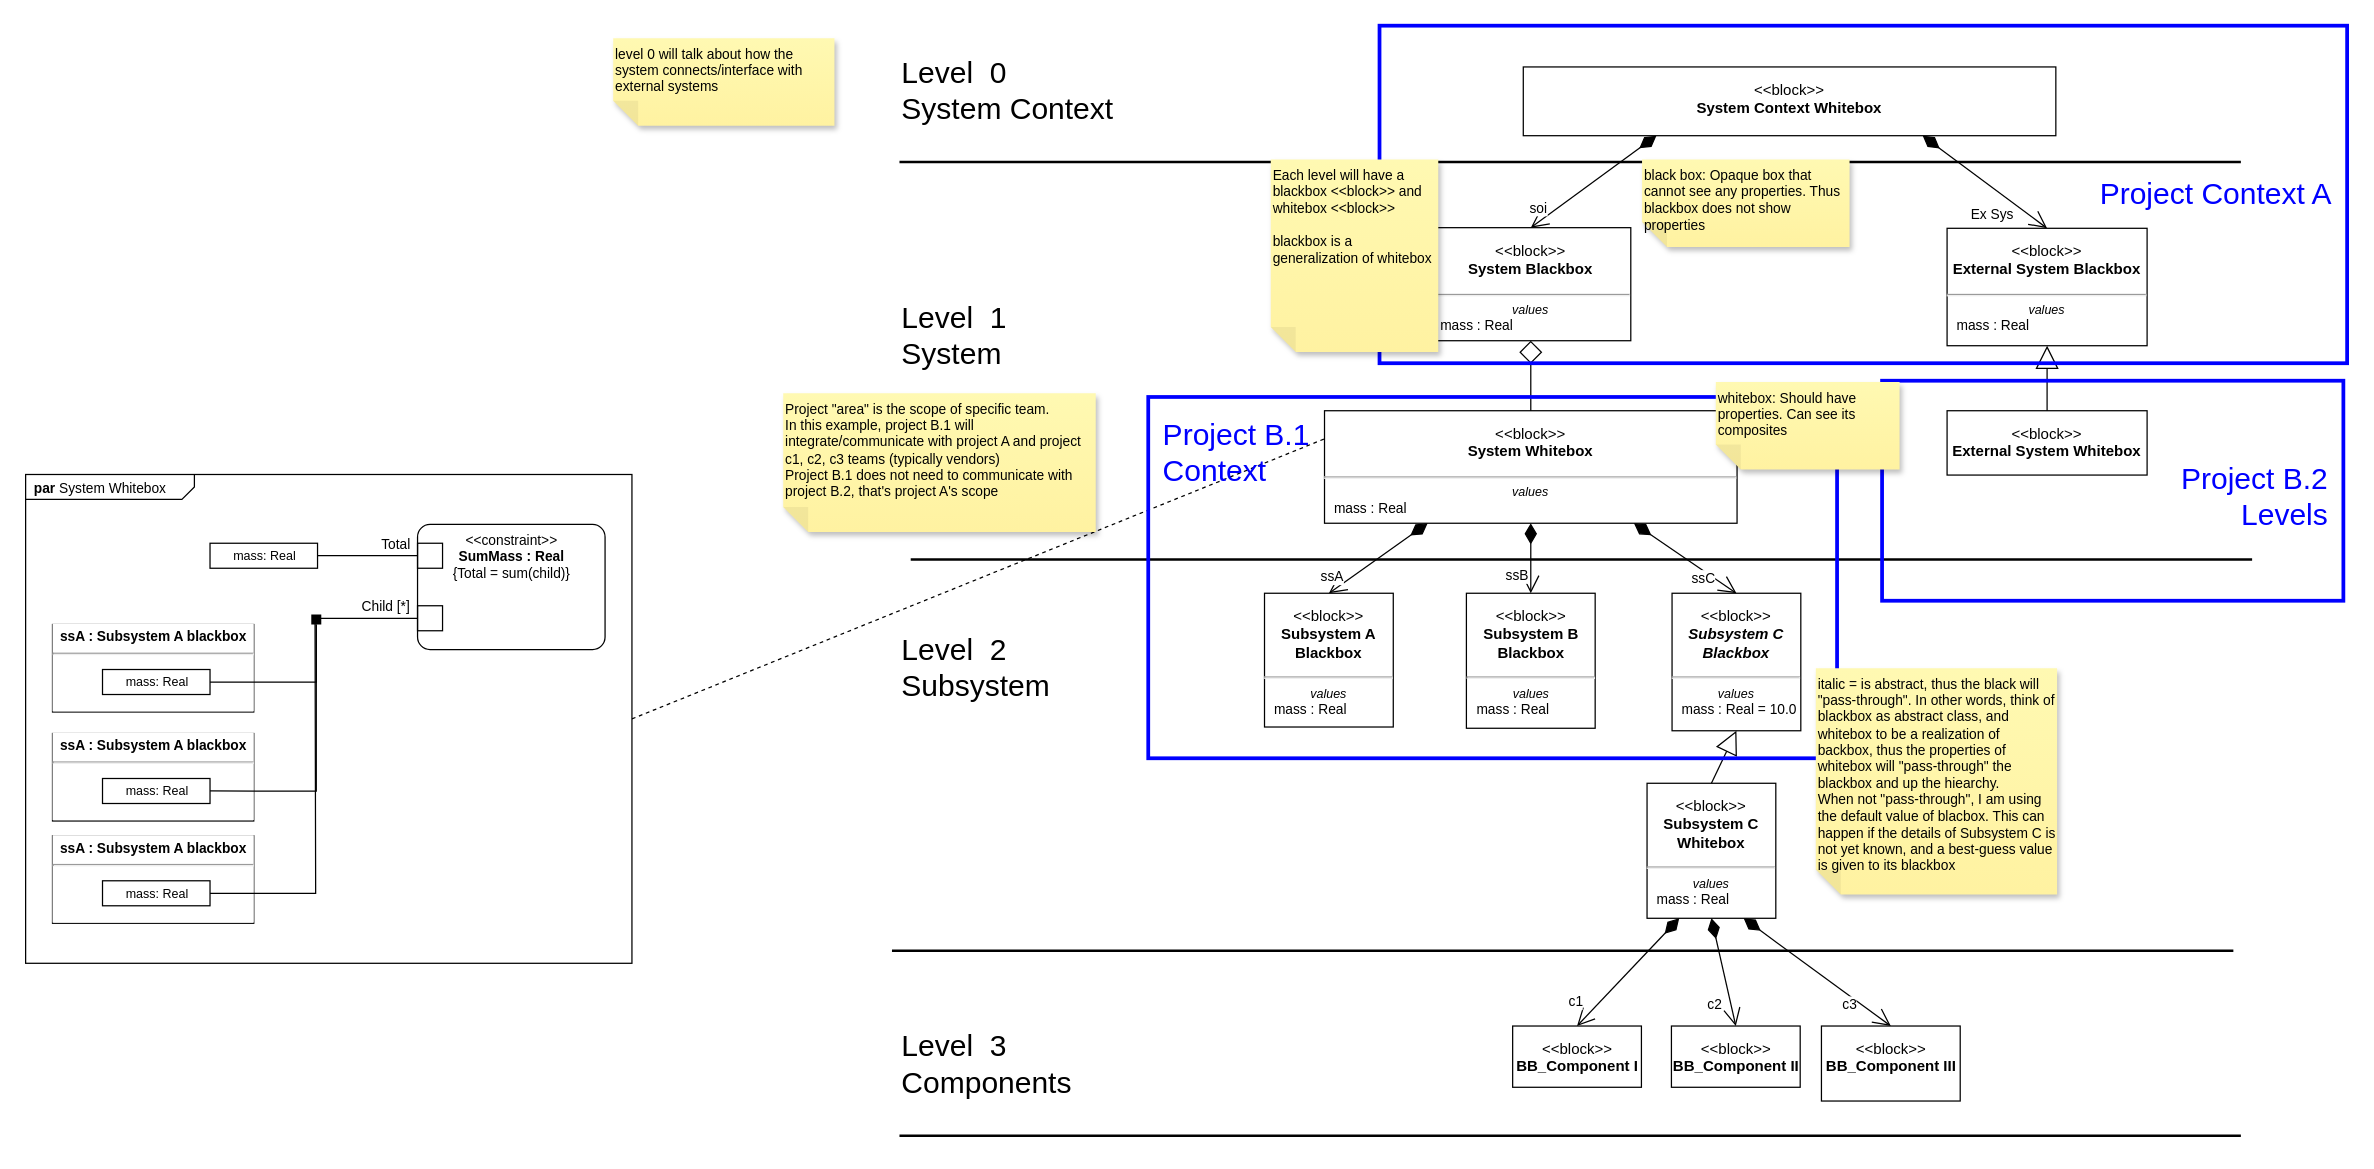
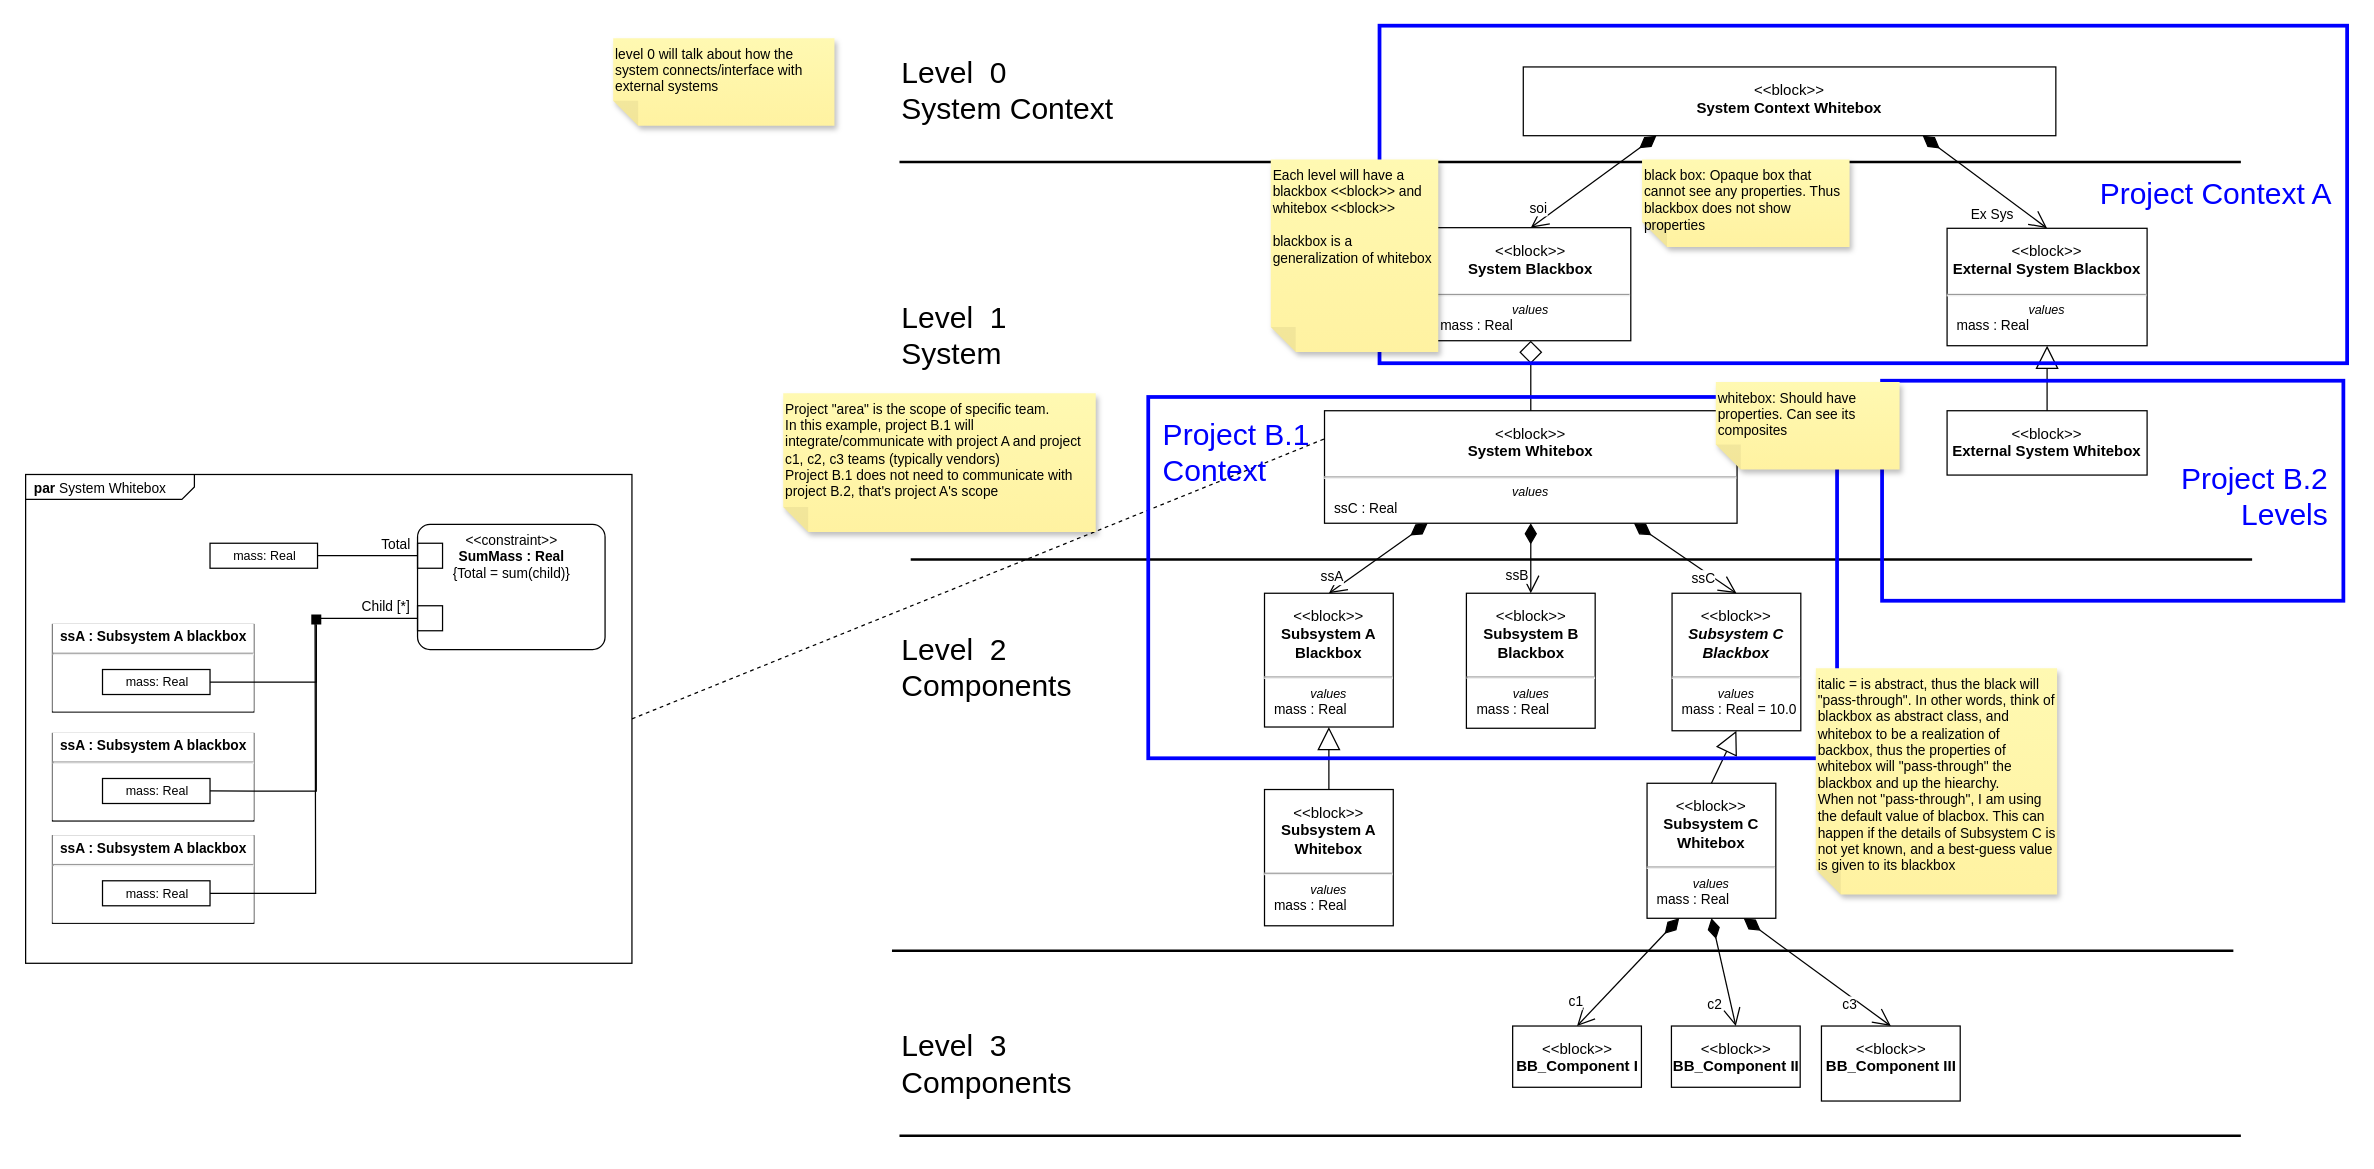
node "<<block>> System Whitebox values mass : Real": label "<<block>> System Whitebox values mass : Real" -> "<<block>> System Whitebox values ssC : Real"
node "Level 2 Subsystem": label "Level 2 Subsystem" -> "Level 2 Components"
edge "<<block>> Subsystem A Whitebox values mass : Real" -> "<<block>> Subsystem A Blackbox values mass : Real": added
node "<<block>> Subsystem A Whitebox values mass : Real": added
